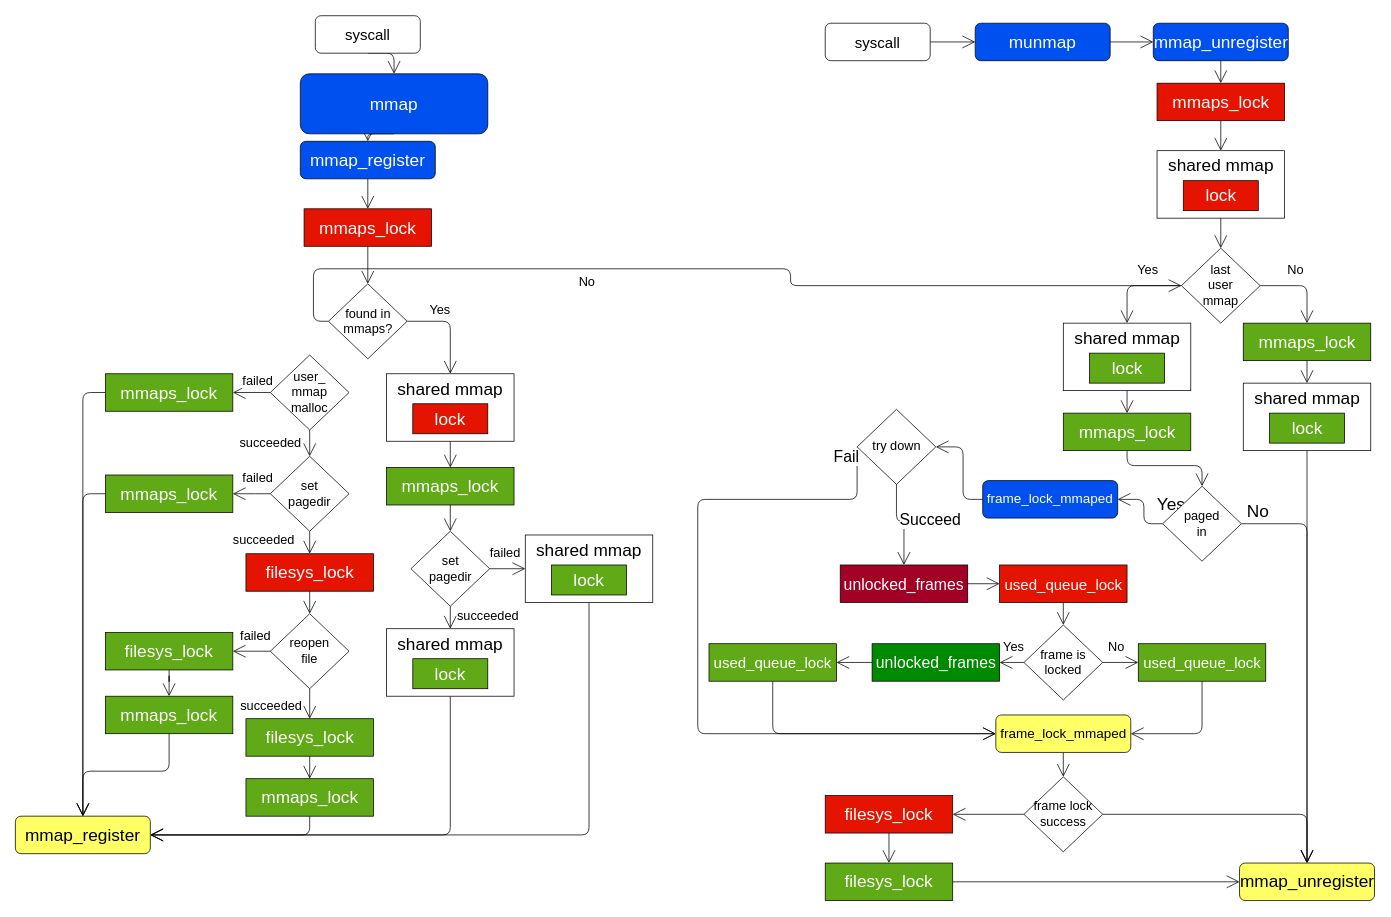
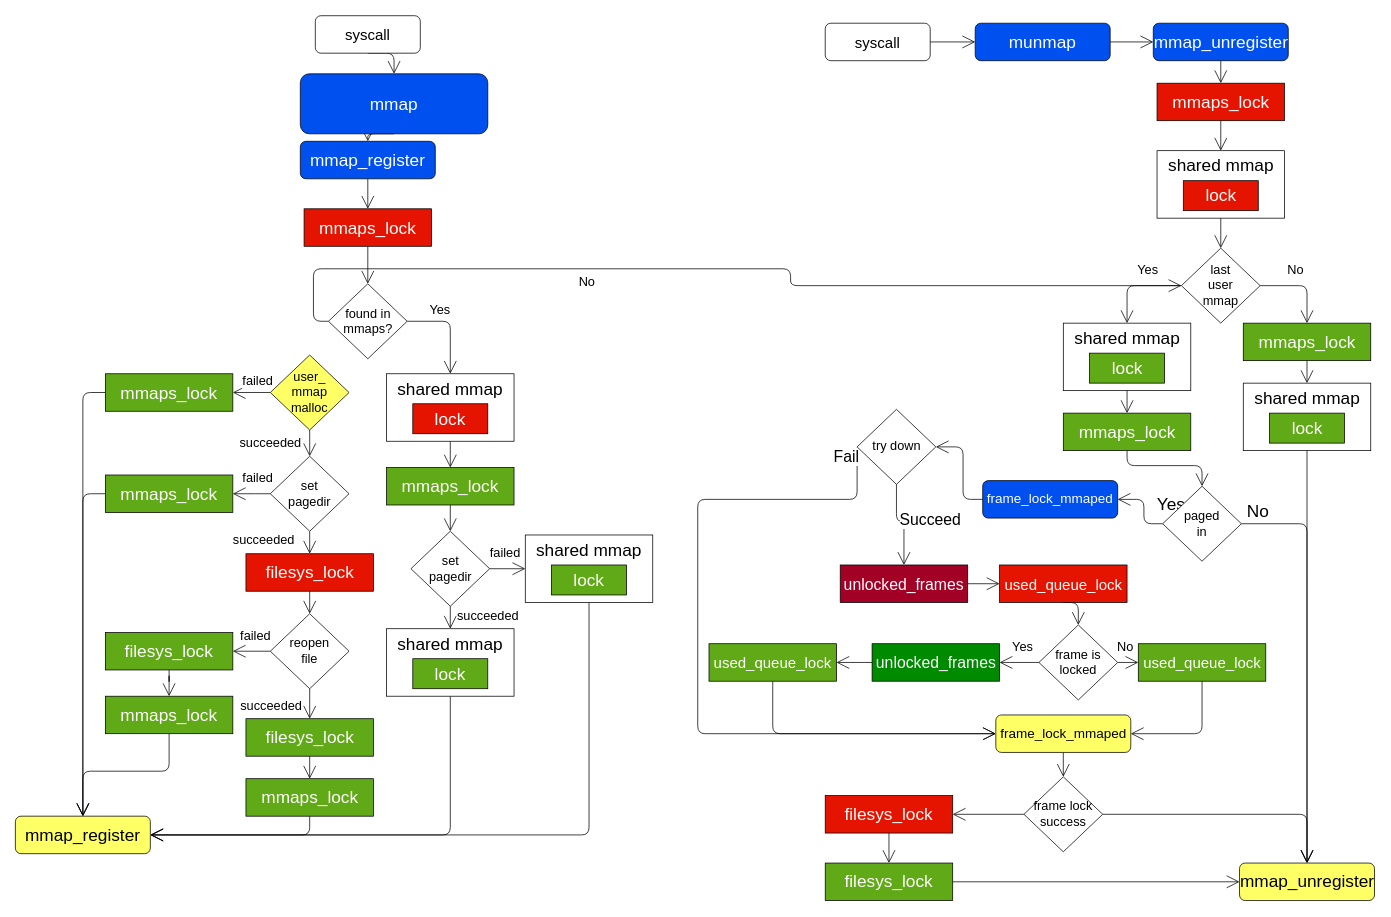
node "user_ mmap malloc": fillcolor #ffffff -> #ffff66
node "frame is locked": moved (1064, 662) -> (1079, 662)
